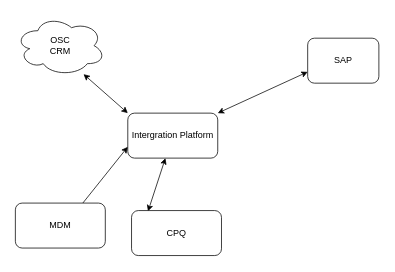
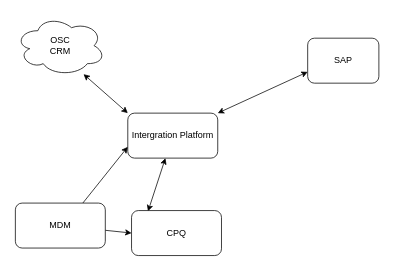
edge "MDM" -> "CPQ": added
